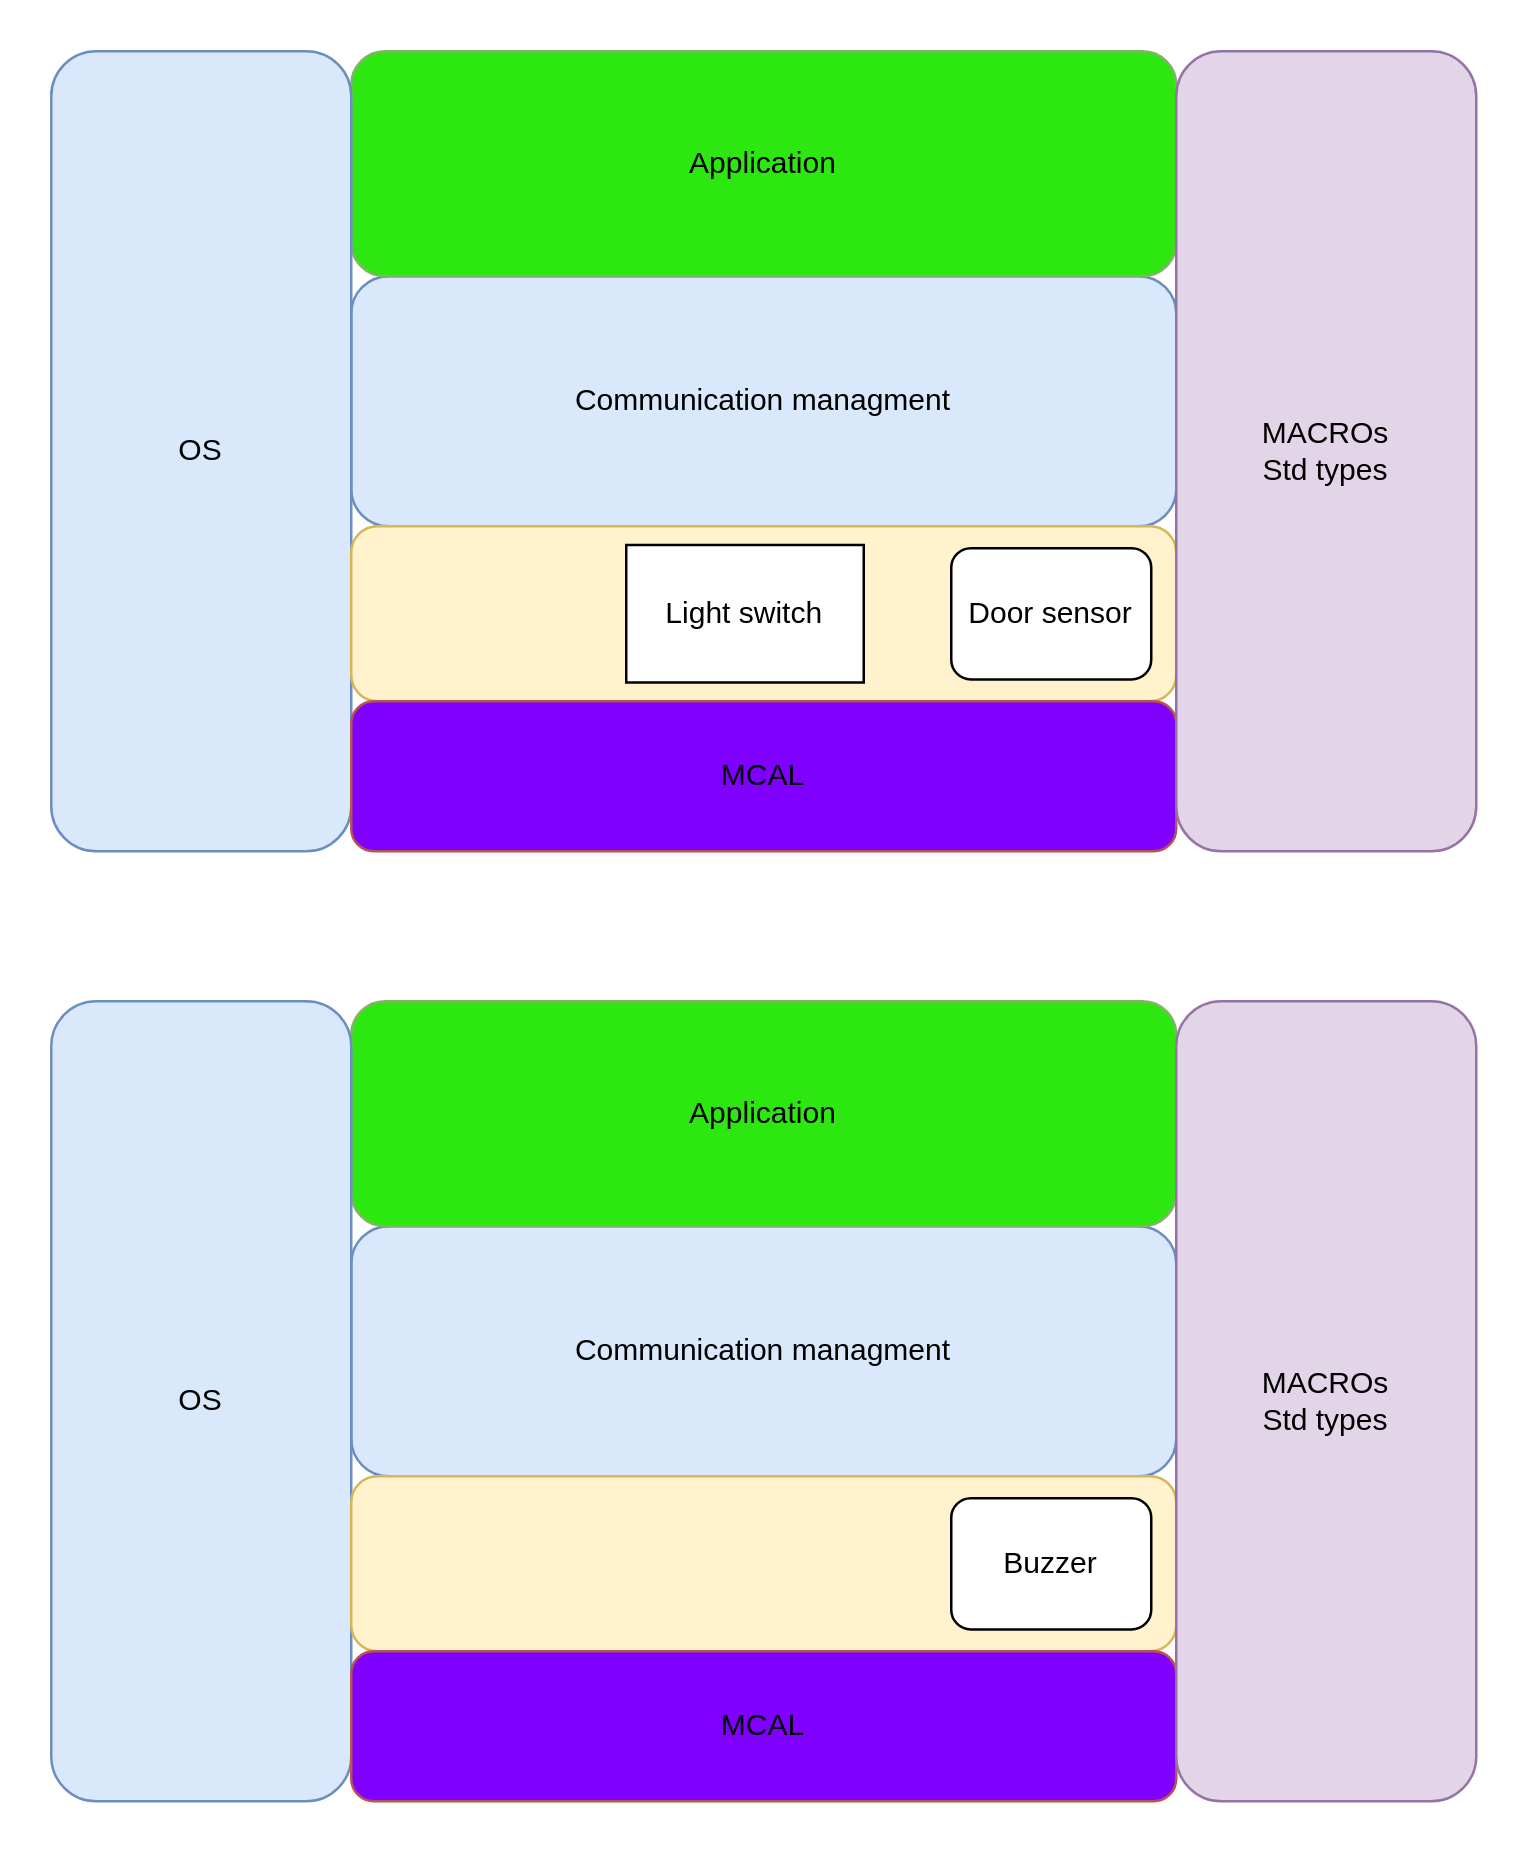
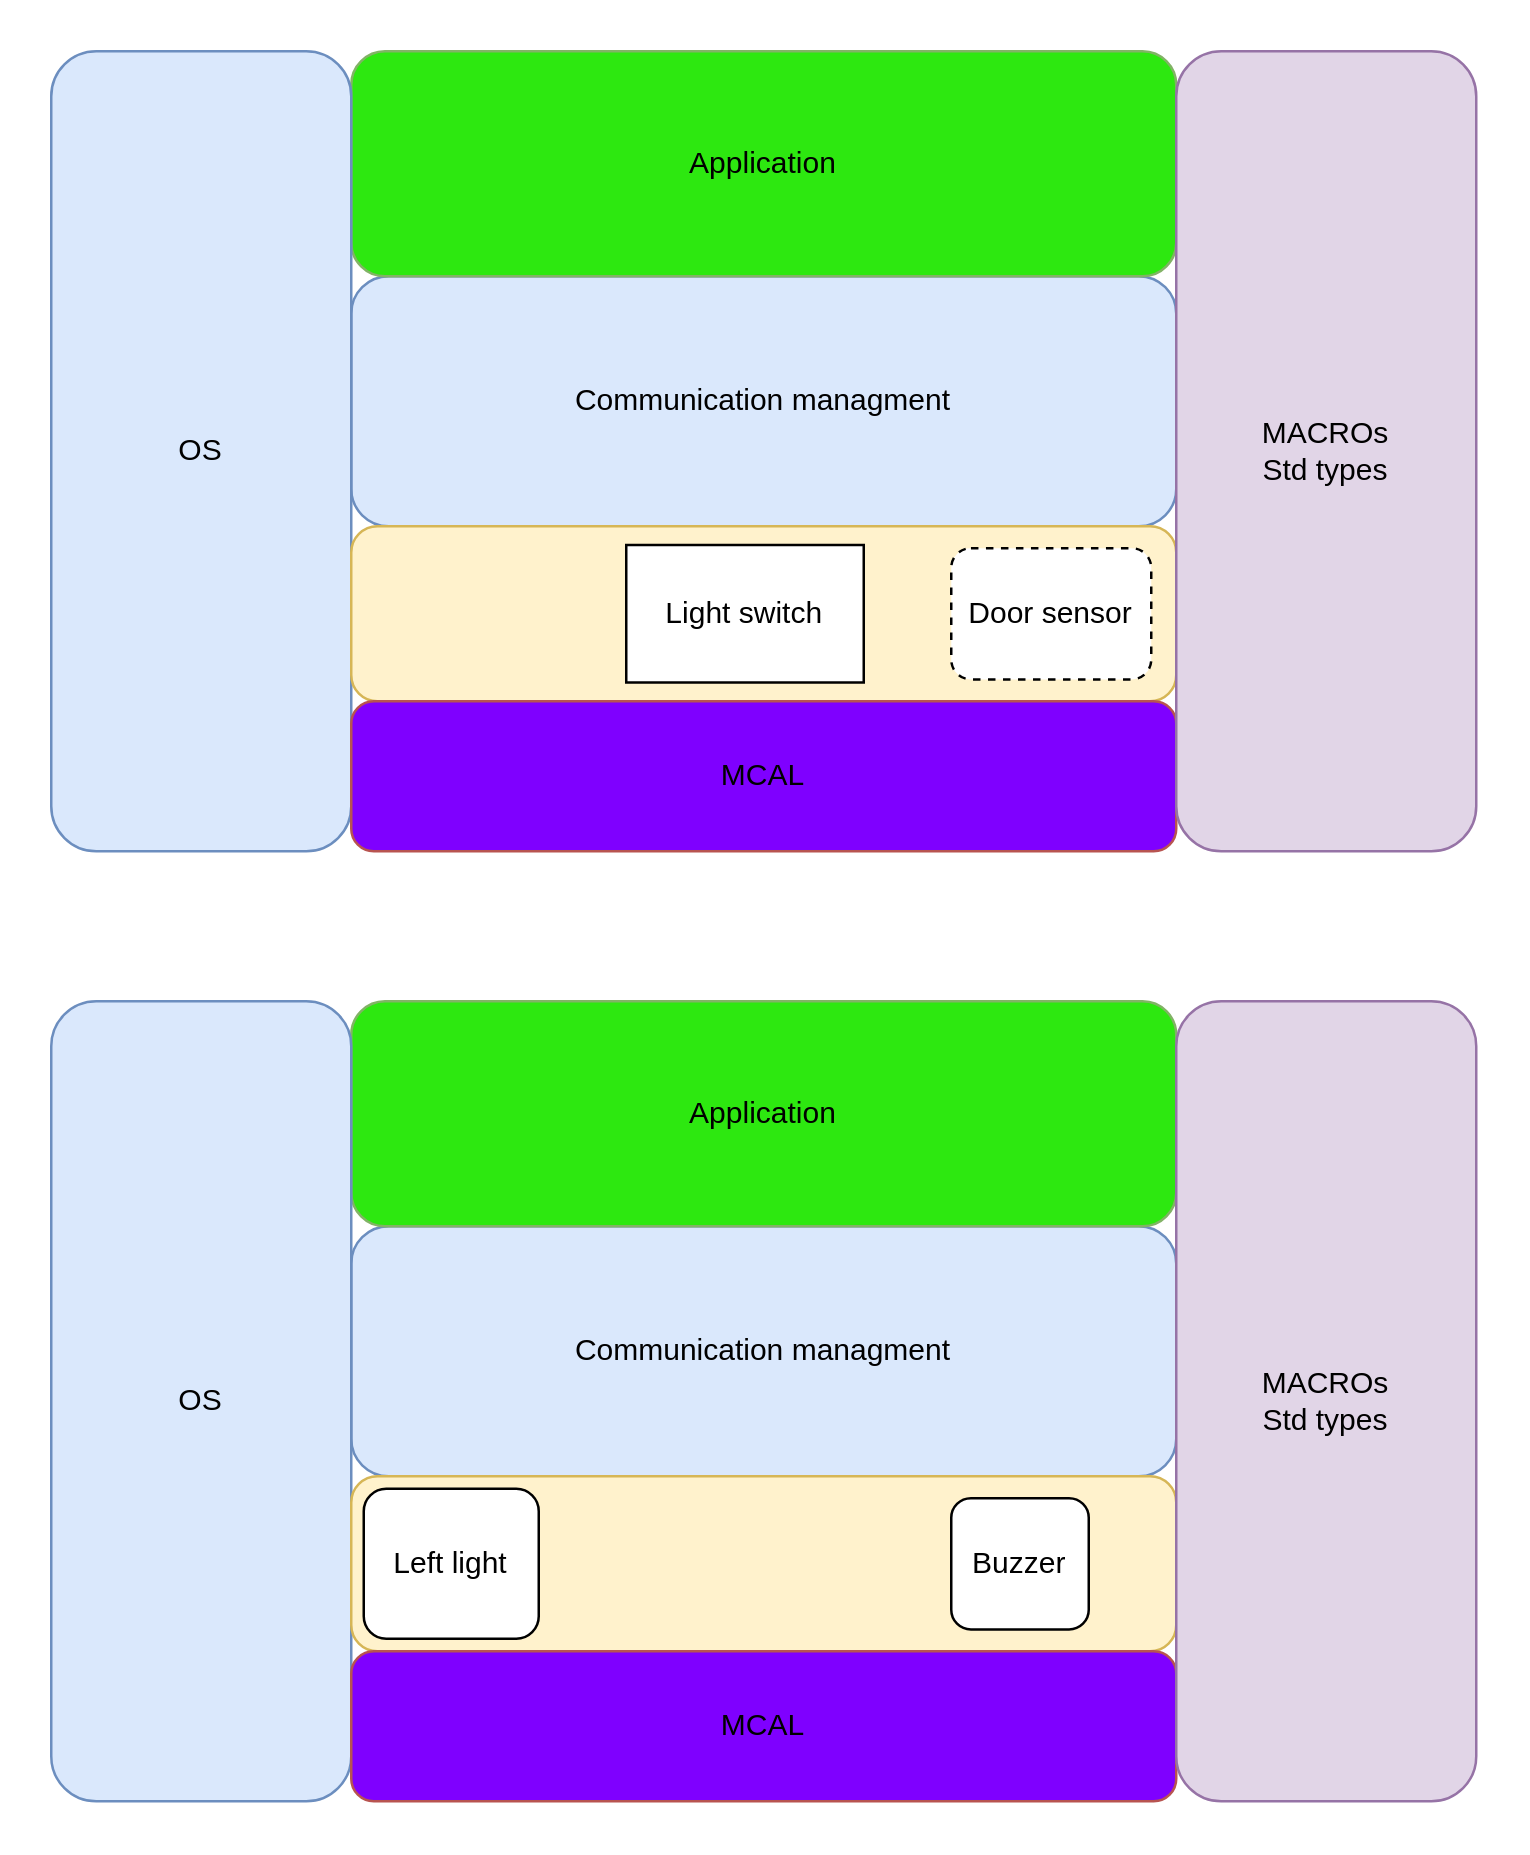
node "Door sensor": style solid -> dashed
node "Left light": added
node "Buzzer": size 200x131 -> 138x131
